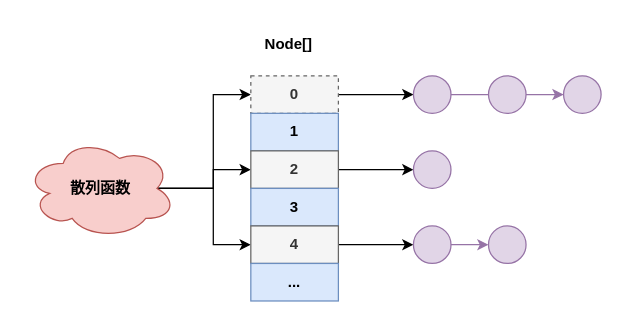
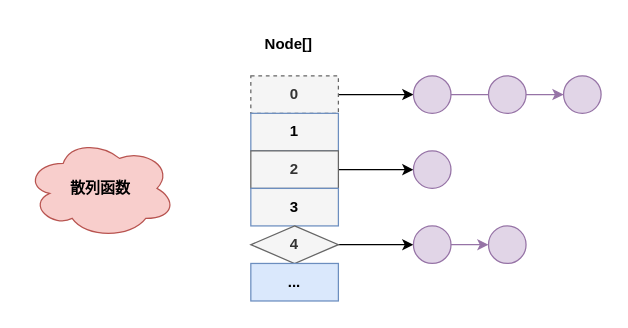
edge "散列函数" -> "0": removed
node "1": fillcolor #dae8fc -> #f5f5f5
edge "散列函数" -> "2": removed
node "3": fillcolor #dae8fc -> #f5f5f5
edge "散列函数" -> "4": removed
node "4": shape rectangle -> diamond
